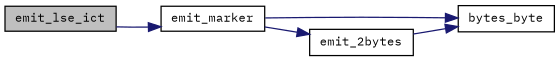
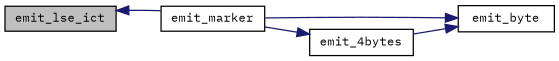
node "bytes_byte": label "bytes_byte" -> "emit_byte"
edge "emit_lse_ict" -> "emit_marker": reversed
node "emit_2bytes": label "emit_2bytes" -> "emit_4bytes"
